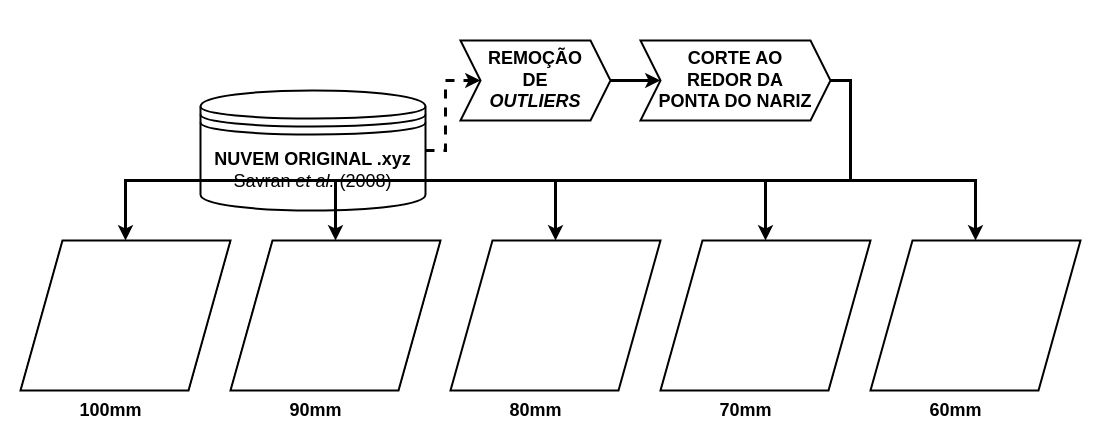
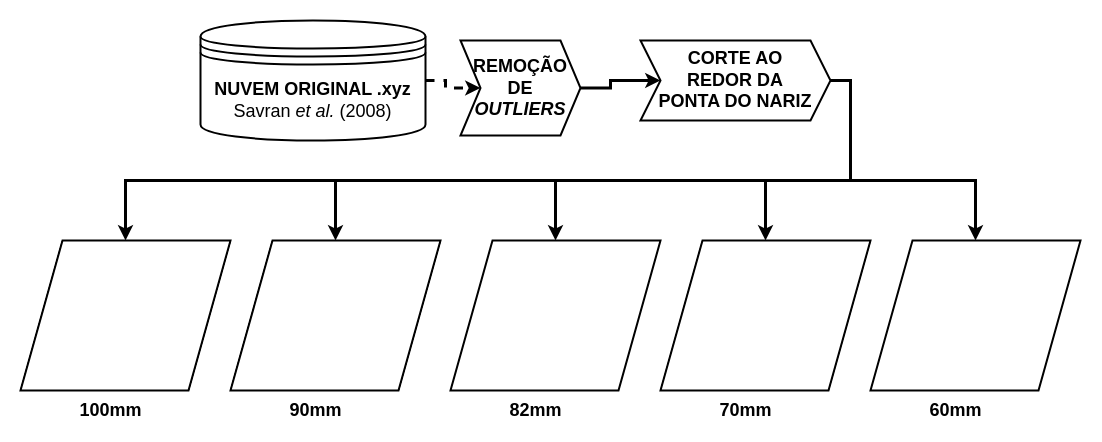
node "REMOÇÃO DE OUTLIERS": size 150x80 -> 120x95
node "NUVEM ORIGINAL .xyz Savran et al. (2008)": moved (313, 151) -> (313, 81)
node "80mm": label "80mm" -> "82mm"
